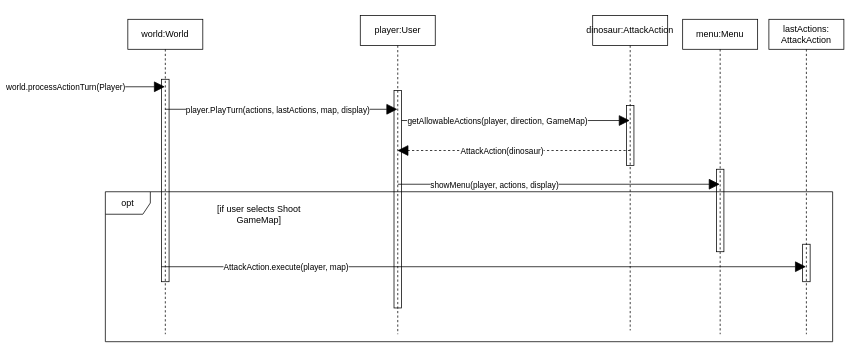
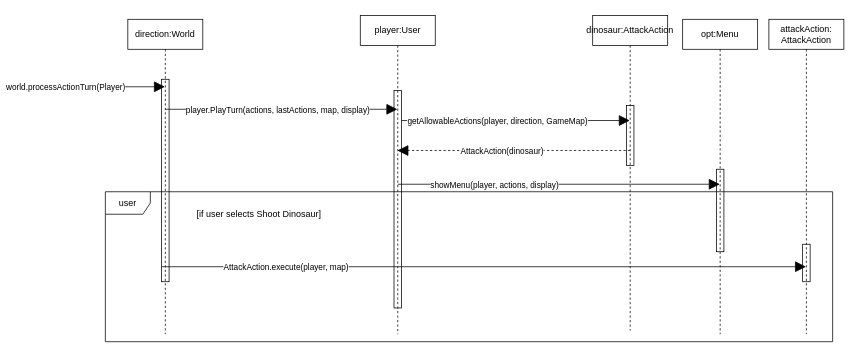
node "world:World": label "world:World" -> "direction:World"
node "menu:Menu": label "menu:Menu" -> "opt:Menu"
node "lastActions: AttackAction": label "lastActions: AttackAction" -> "attackAction: AttackAction"
node "opt": label "opt" -> "user"
node "[if user selects Shoot GameMap]": label "[if user selects Shoot GameMap]" -> "[if user selects Shoot Dinosaur]"
